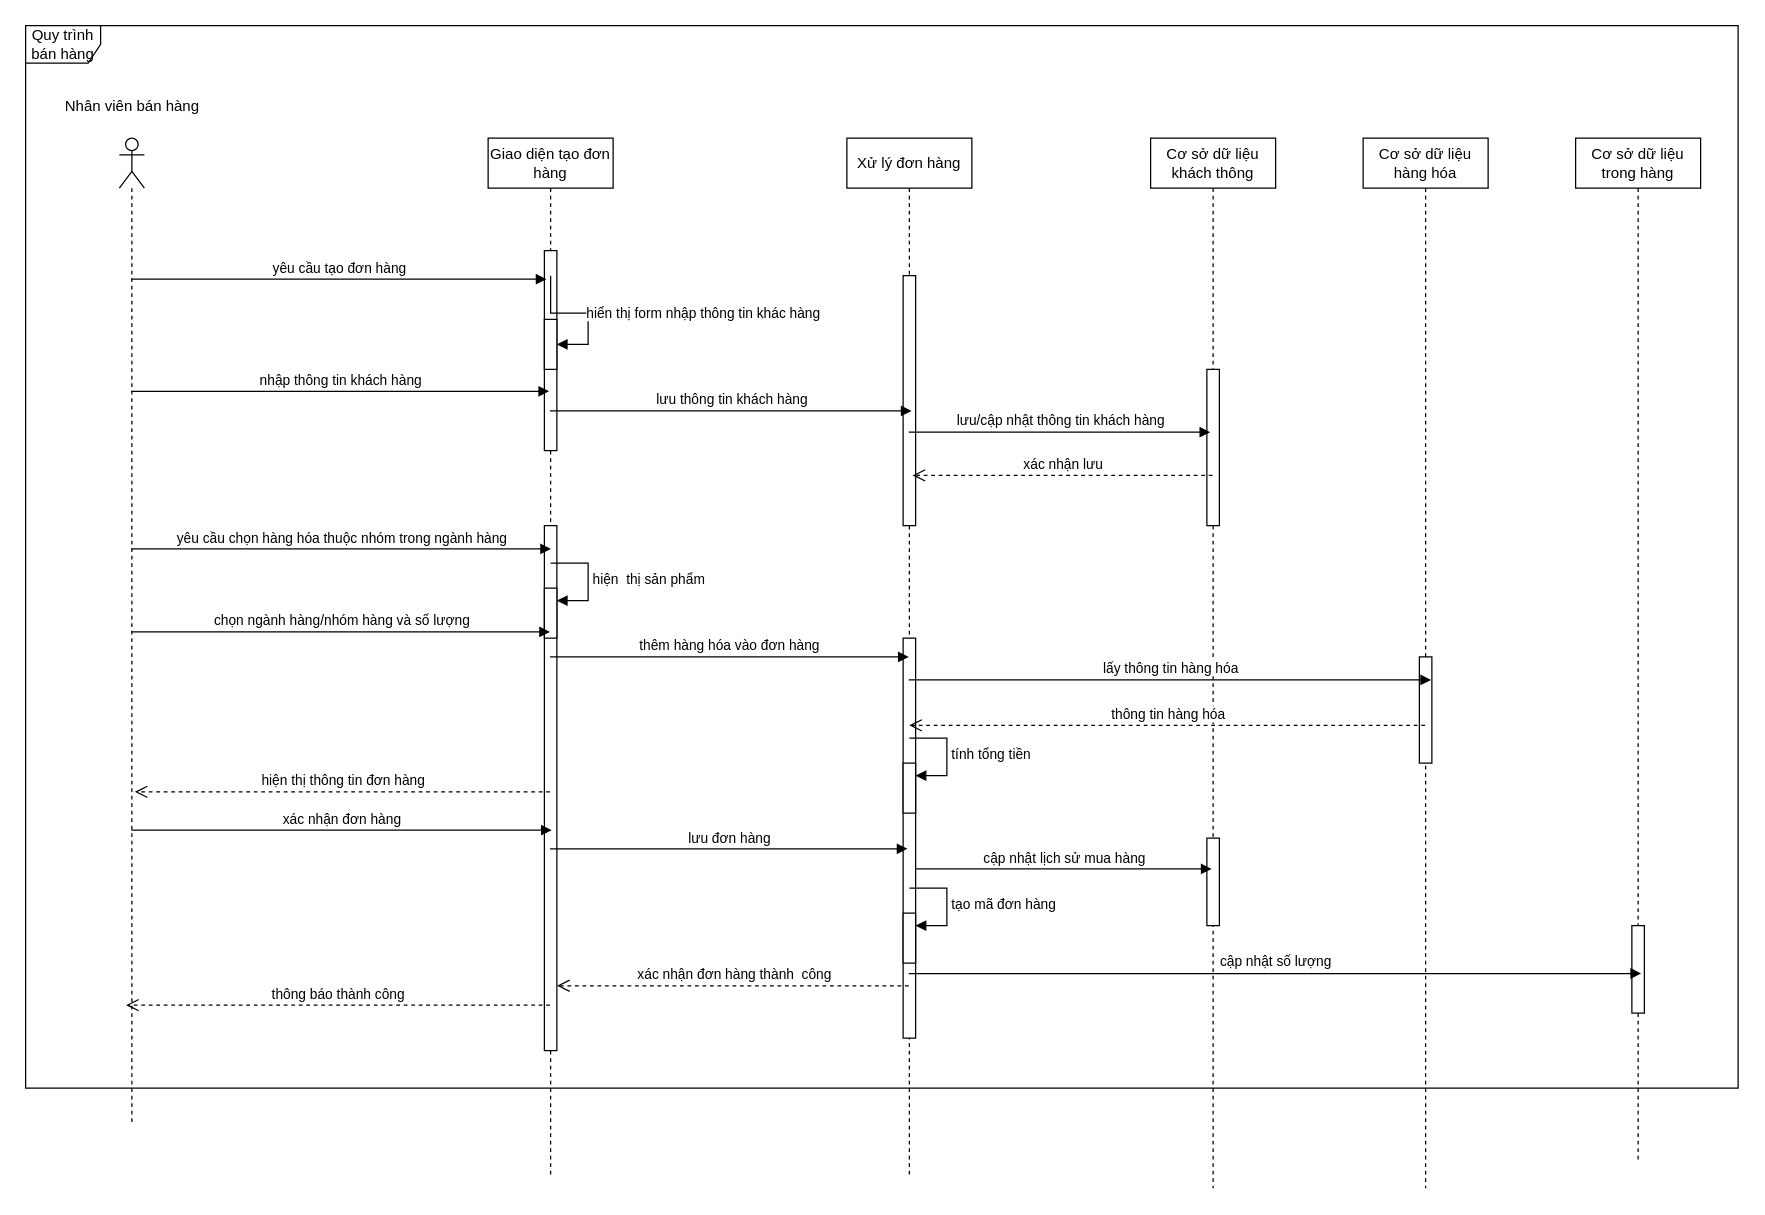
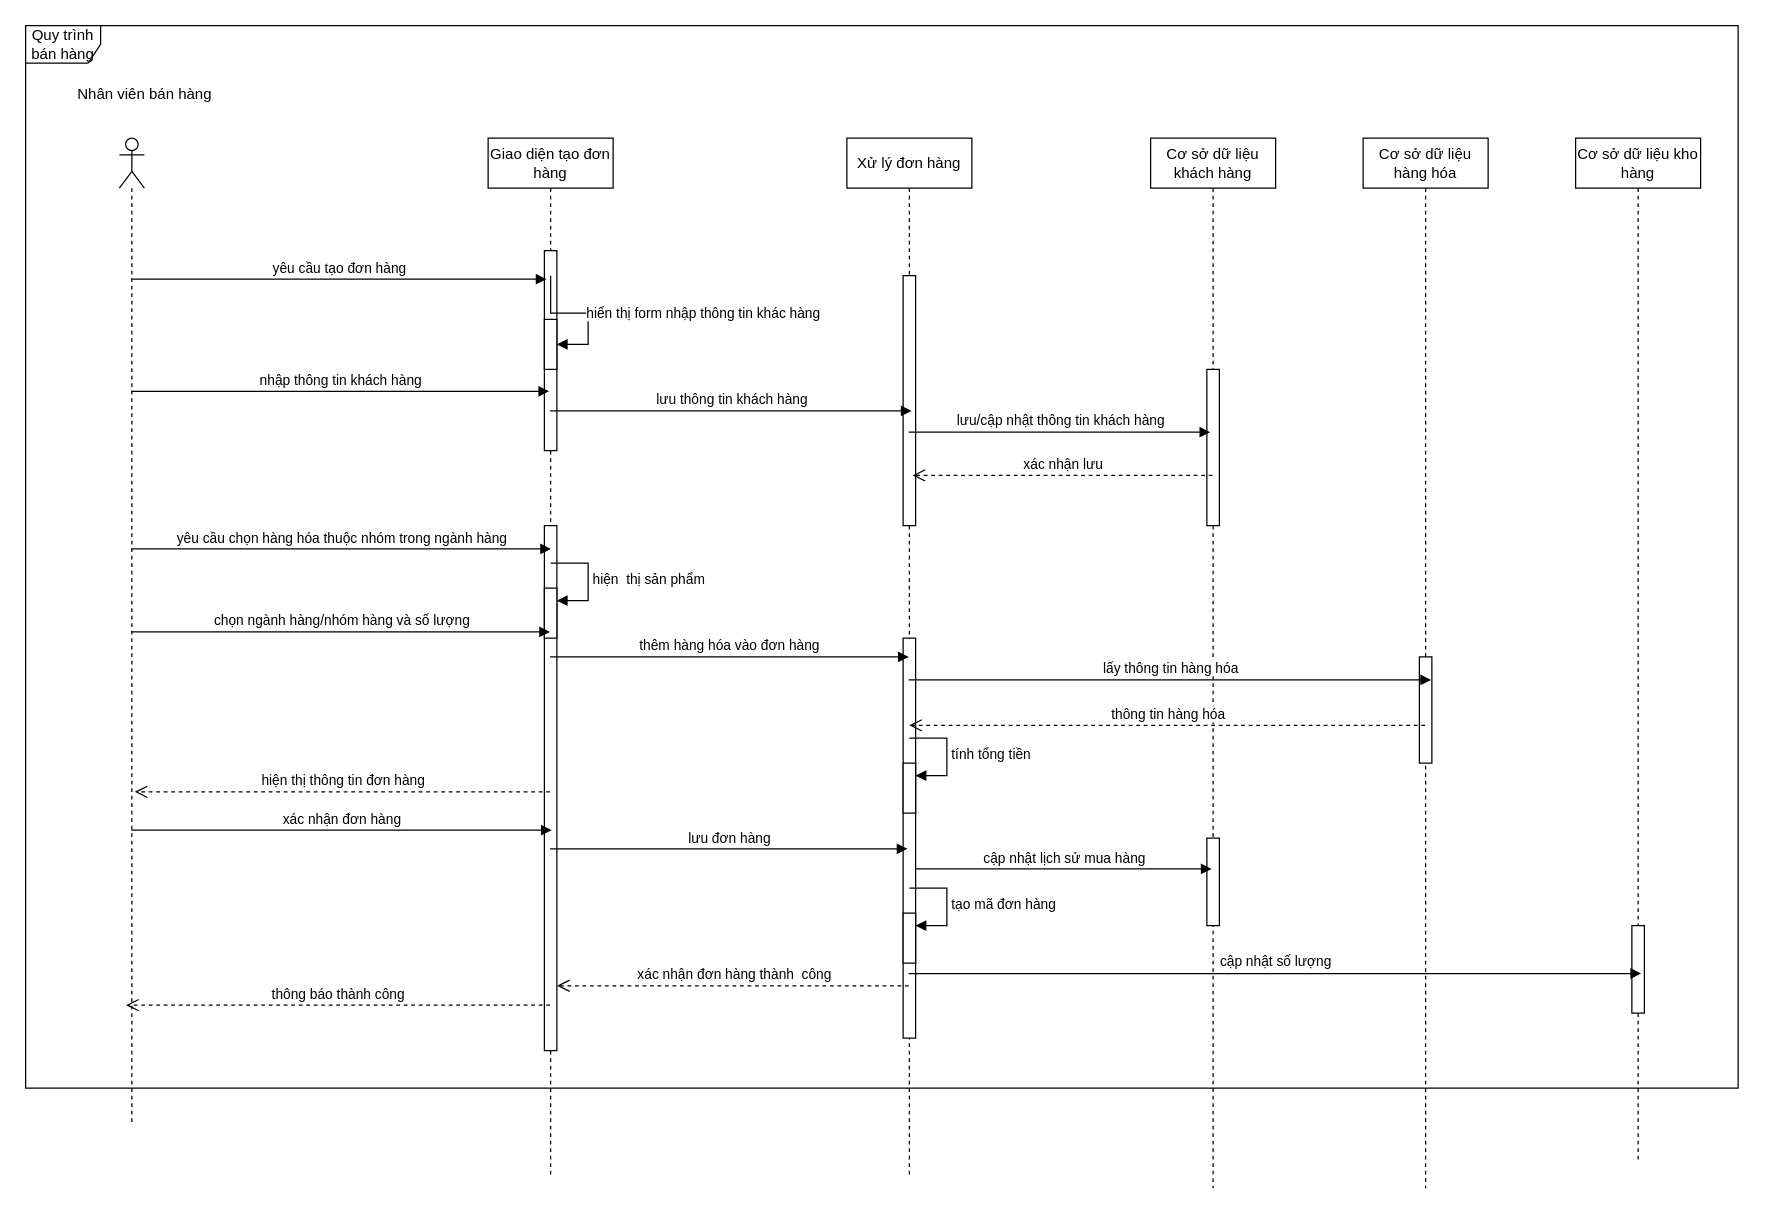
node "Nhân viên bán hàng": moved (132, 107) -> (144, 94)
node "Cơ sở dữ liệu khách thông": label "Cơ sở dữ liệu khách thông" -> "Cơ sở dữ liệu khách hàng"
node "Cơ sở dữ liệu trong hàng": label "Cơ sở dữ liệu trong hàng" -> "Cơ sở dữ liệu kho hàng"
